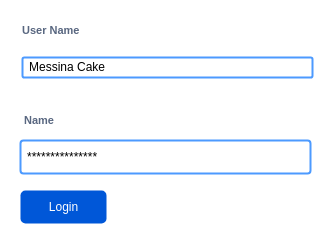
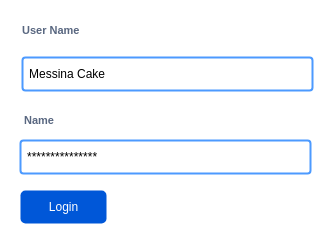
node "Messina Cake": size 290x20 -> 290x33
